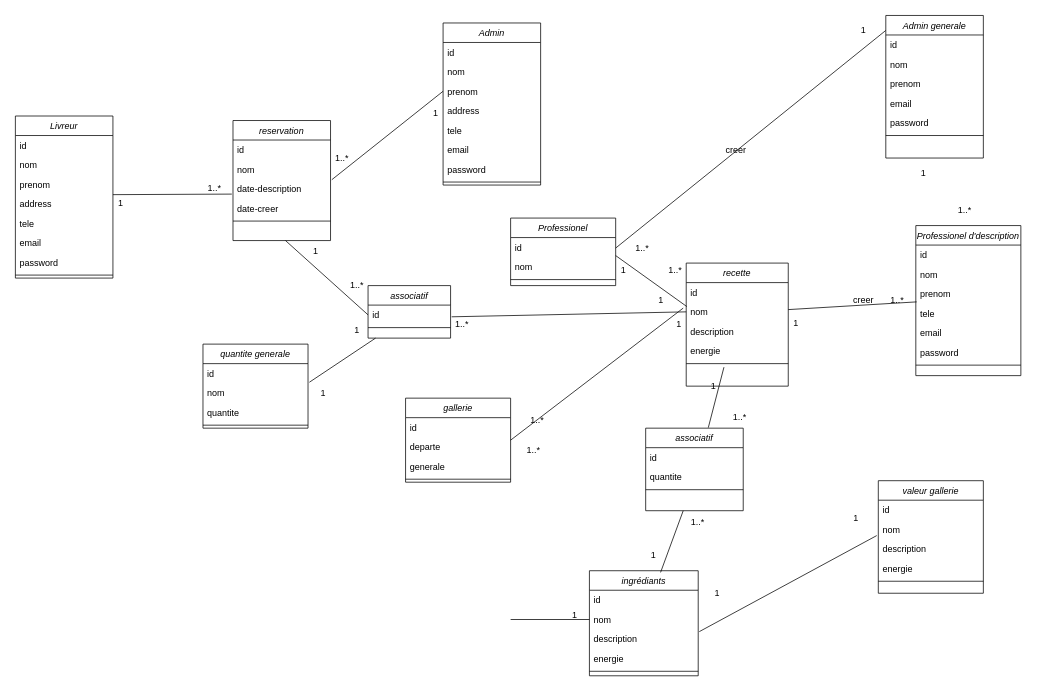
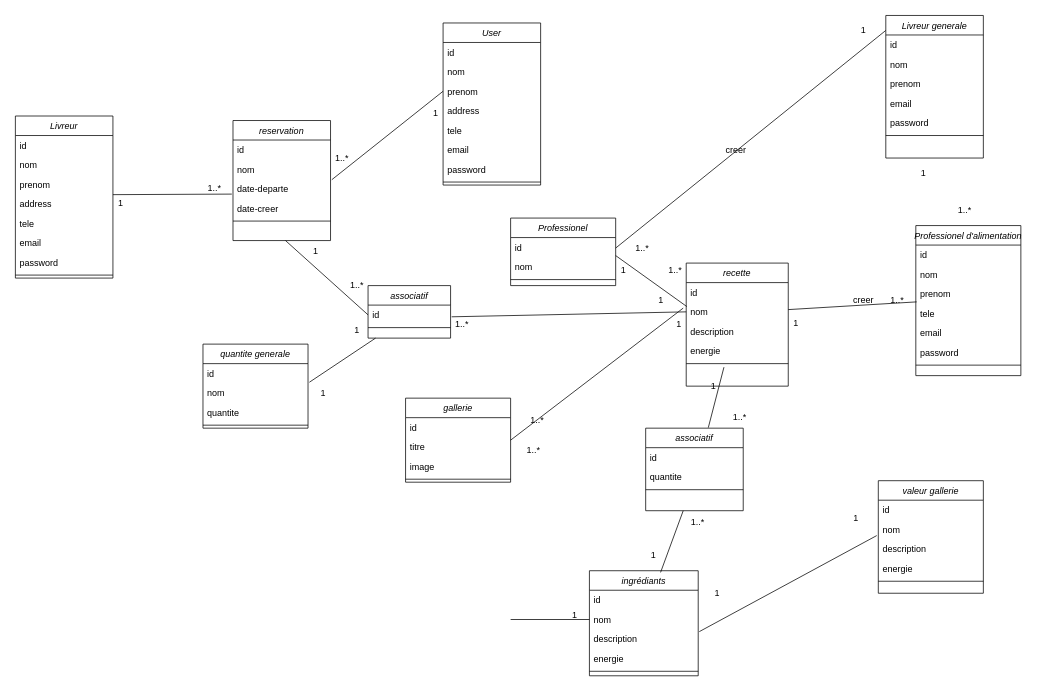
node "Admin generale": label "Admin generale" -> "Livreur generale"
node "Admin": label "Admin" -> "User"
node "date-description": label "date-description" -> "date-departe"
node "Professionel d'description": label "Professionel d'description" -> "Professionel d'alimentation"
node "departe": label "departe" -> "titre"
node "generale": label "generale" -> "image"
